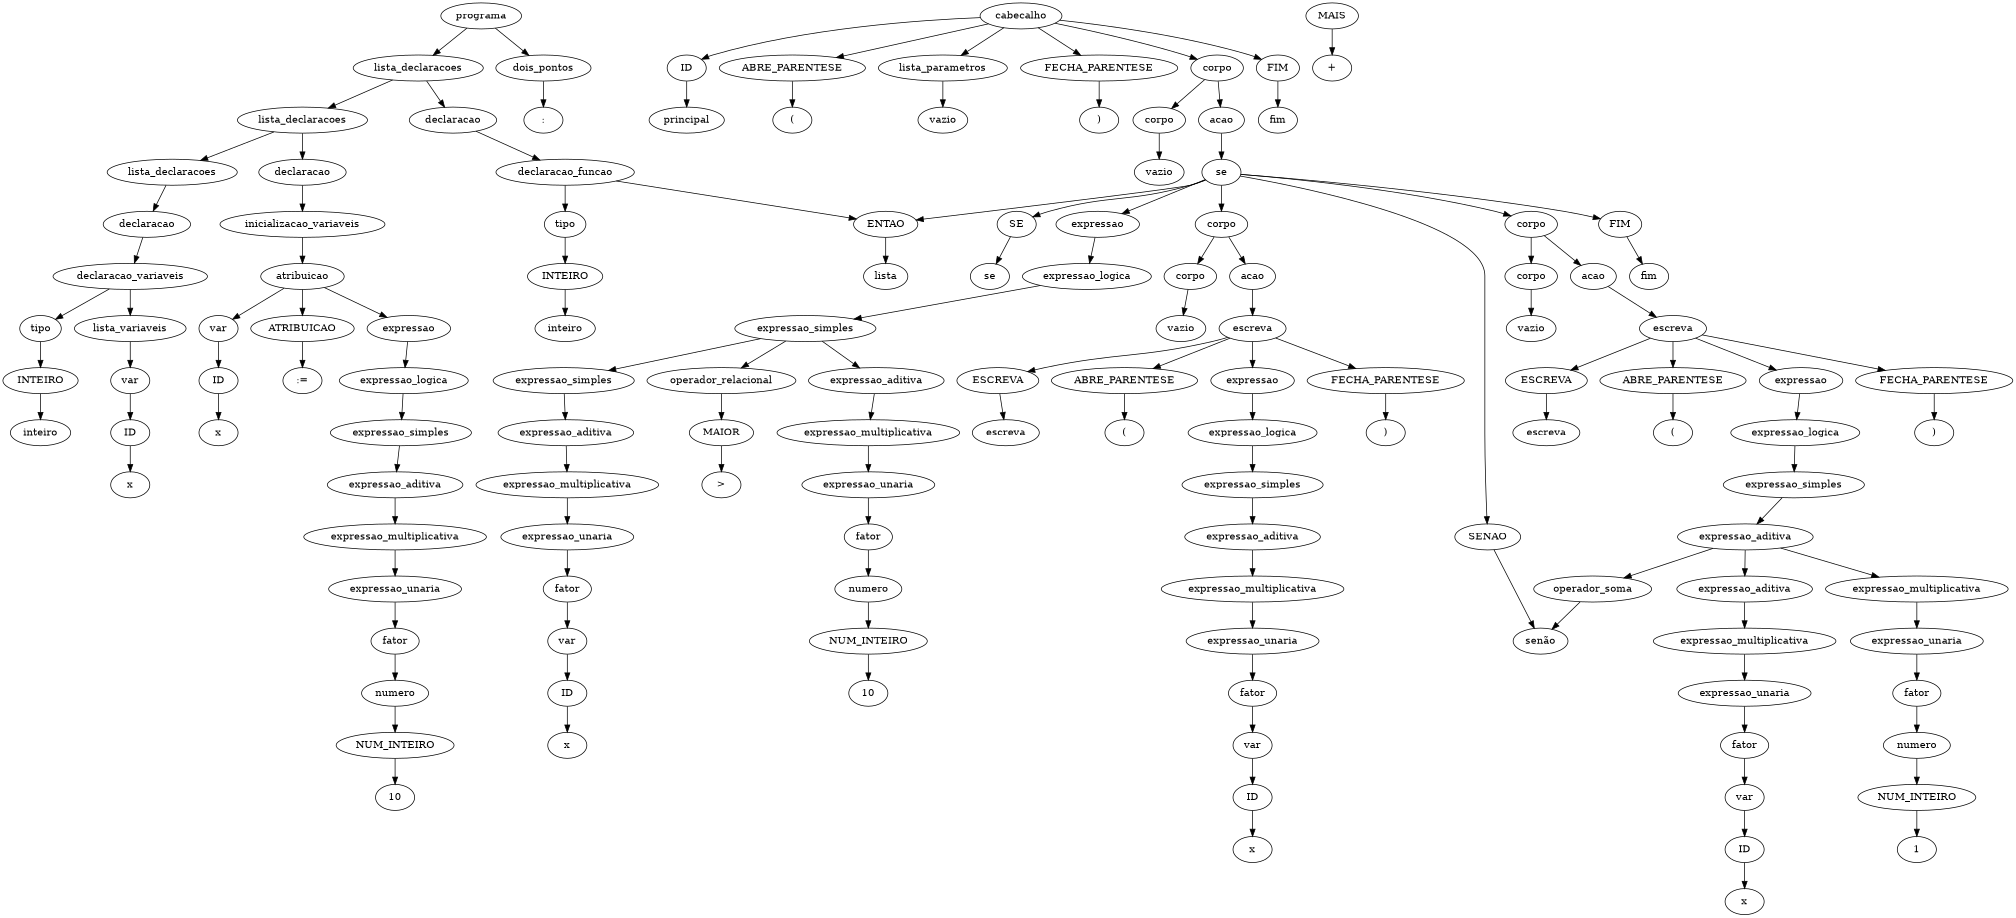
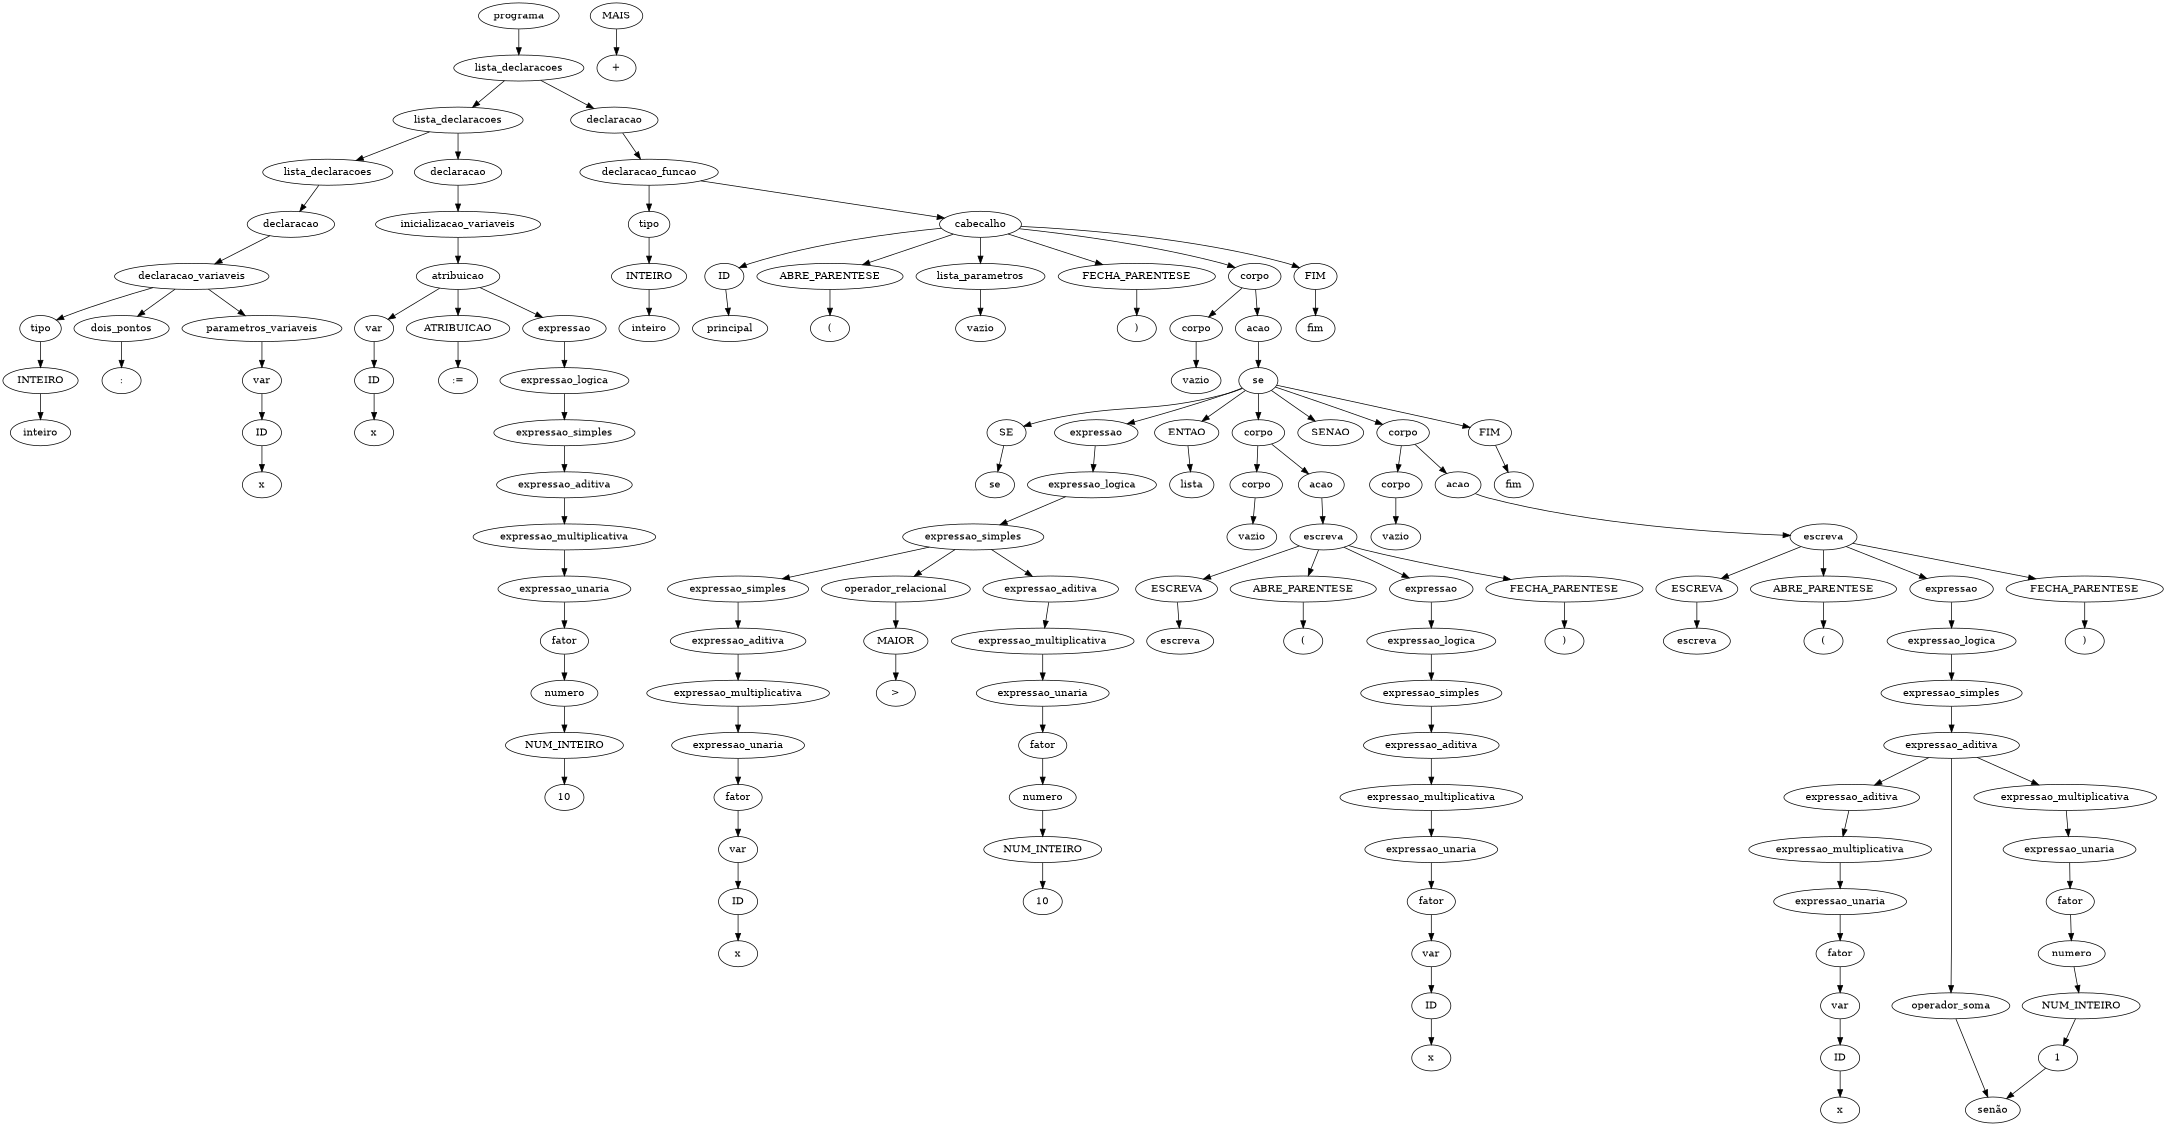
edge "programa" -> "dois_pontos": now "declaracao_variaveis" -> "dois_pontos"
edge "declaracao_funcao" -> "ENTAO": now "declaracao_funcao" -> "cabecalho"
node "lista_variaveis": label "lista_variaveis" -> "parametros_variaveis"
edge "SENAO" -> "senão": now "1" -> "senão"
